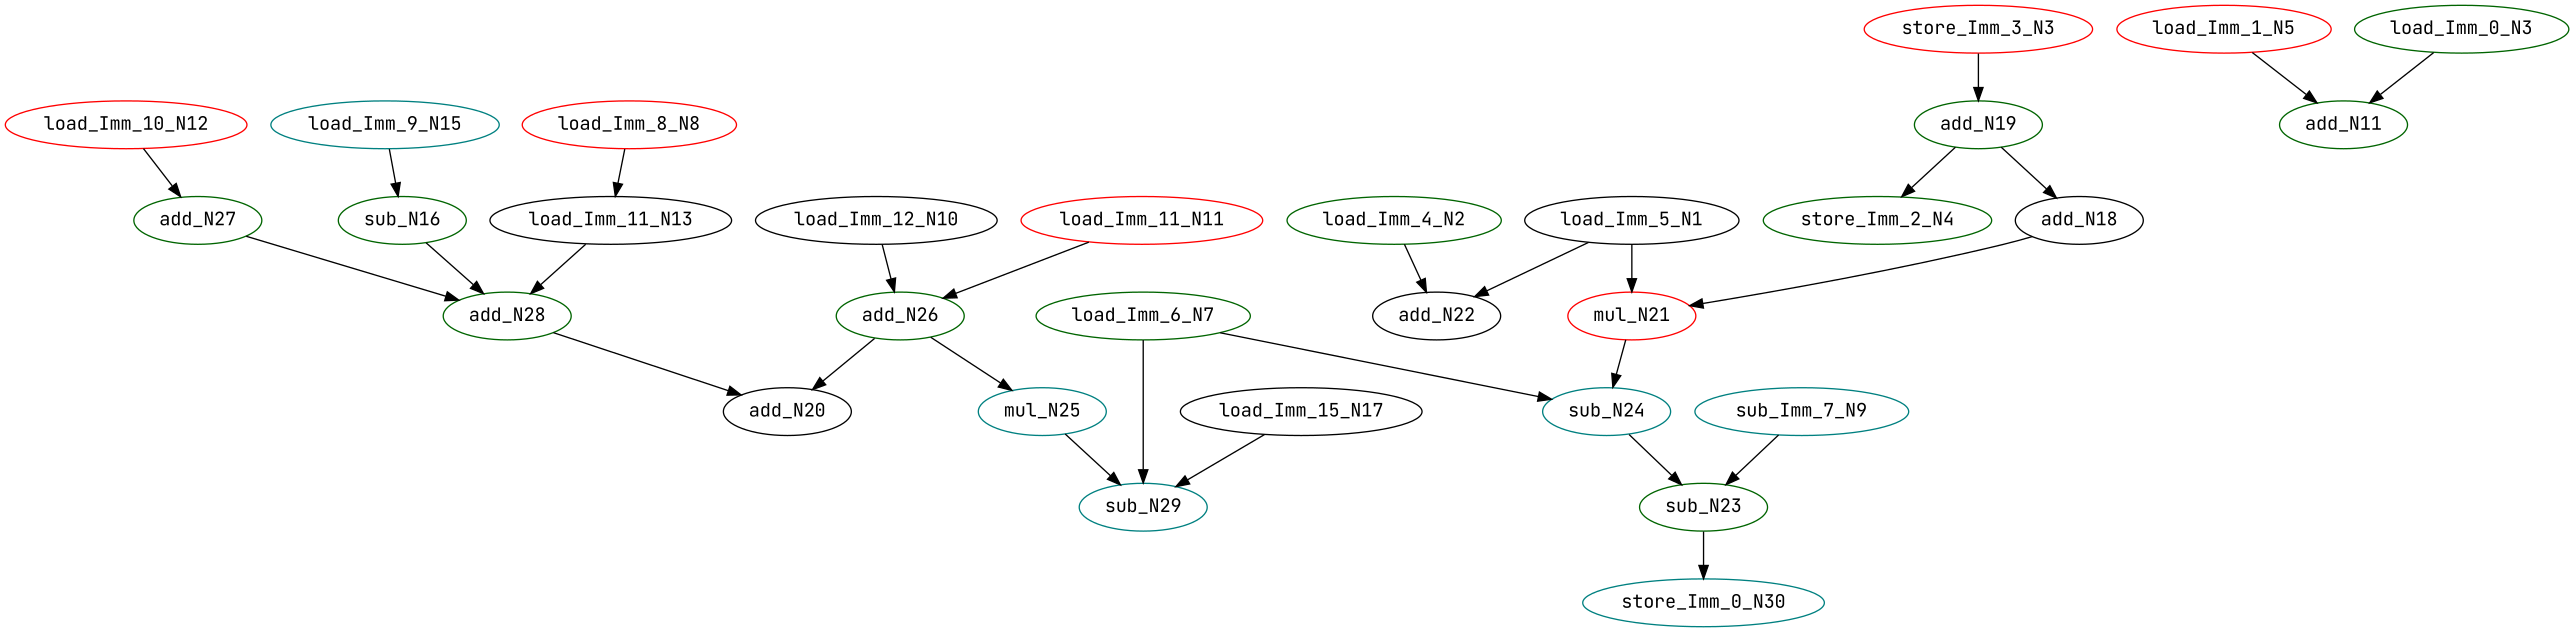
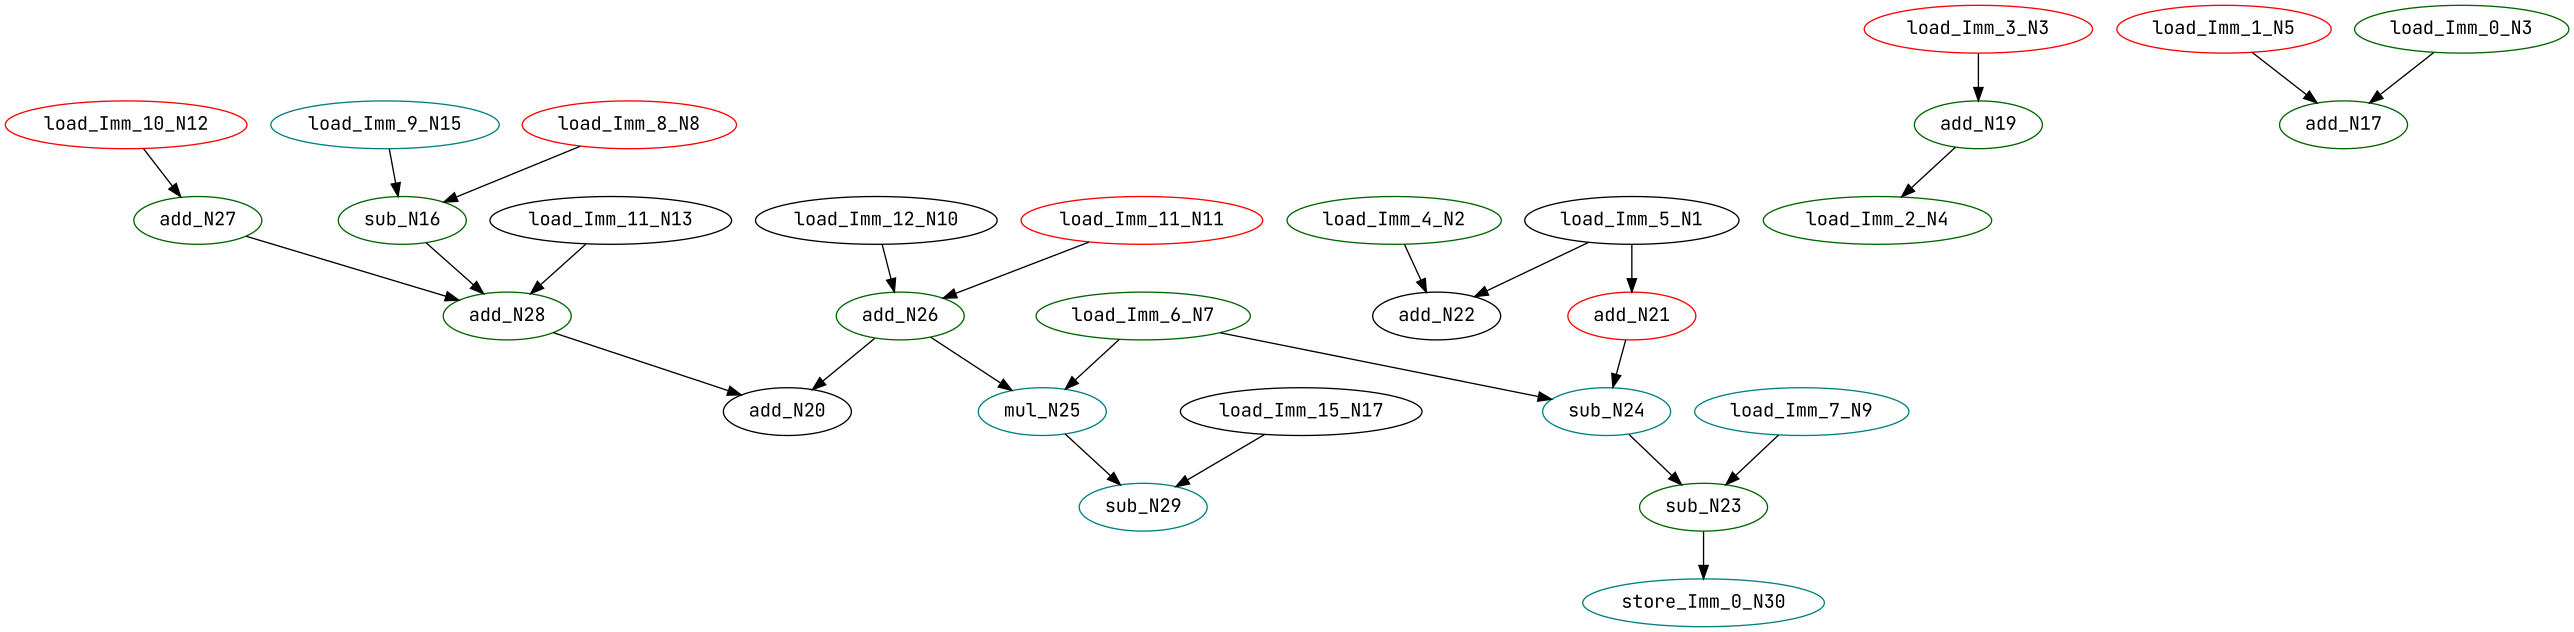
node "store_Imm_3_N3": label "store_Imm_3_N3" -> "load_Imm_3_N3"
node "add_N11": label "add_N11" -> "add_N17"
edge "load_Imm_8_N8" -> "load_Imm_11_N13": now "load_Imm_8_N8" -> "sub_N16"
node "store_Imm_2_N4": label "store_Imm_2_N4" -> "load_Imm_2_N4"
node "add_N18": removed
node "mul_N21": label "mul_N21" -> "add_N21"
edge "load_Imm_6_N7" -> "sub_N29": now "load_Imm_6_N7" -> "mul_N25"
node "sub_Imm_7_N9": label "sub_Imm_7_N9" -> "load_Imm_7_N9"
